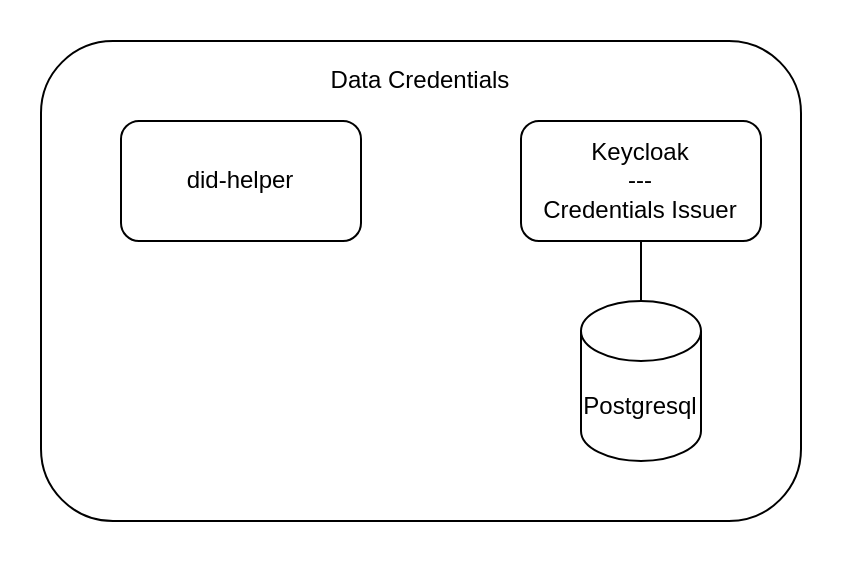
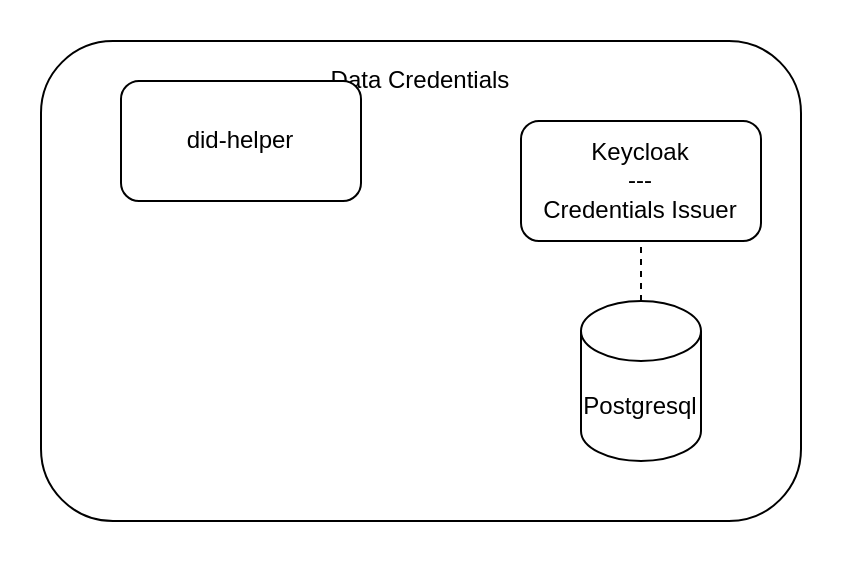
node "did-helper": moved (241, 181) -> (241, 141)
edge "Keycloak --- Credentials Issuer" -- "Postgresql": style solid -> dashed
